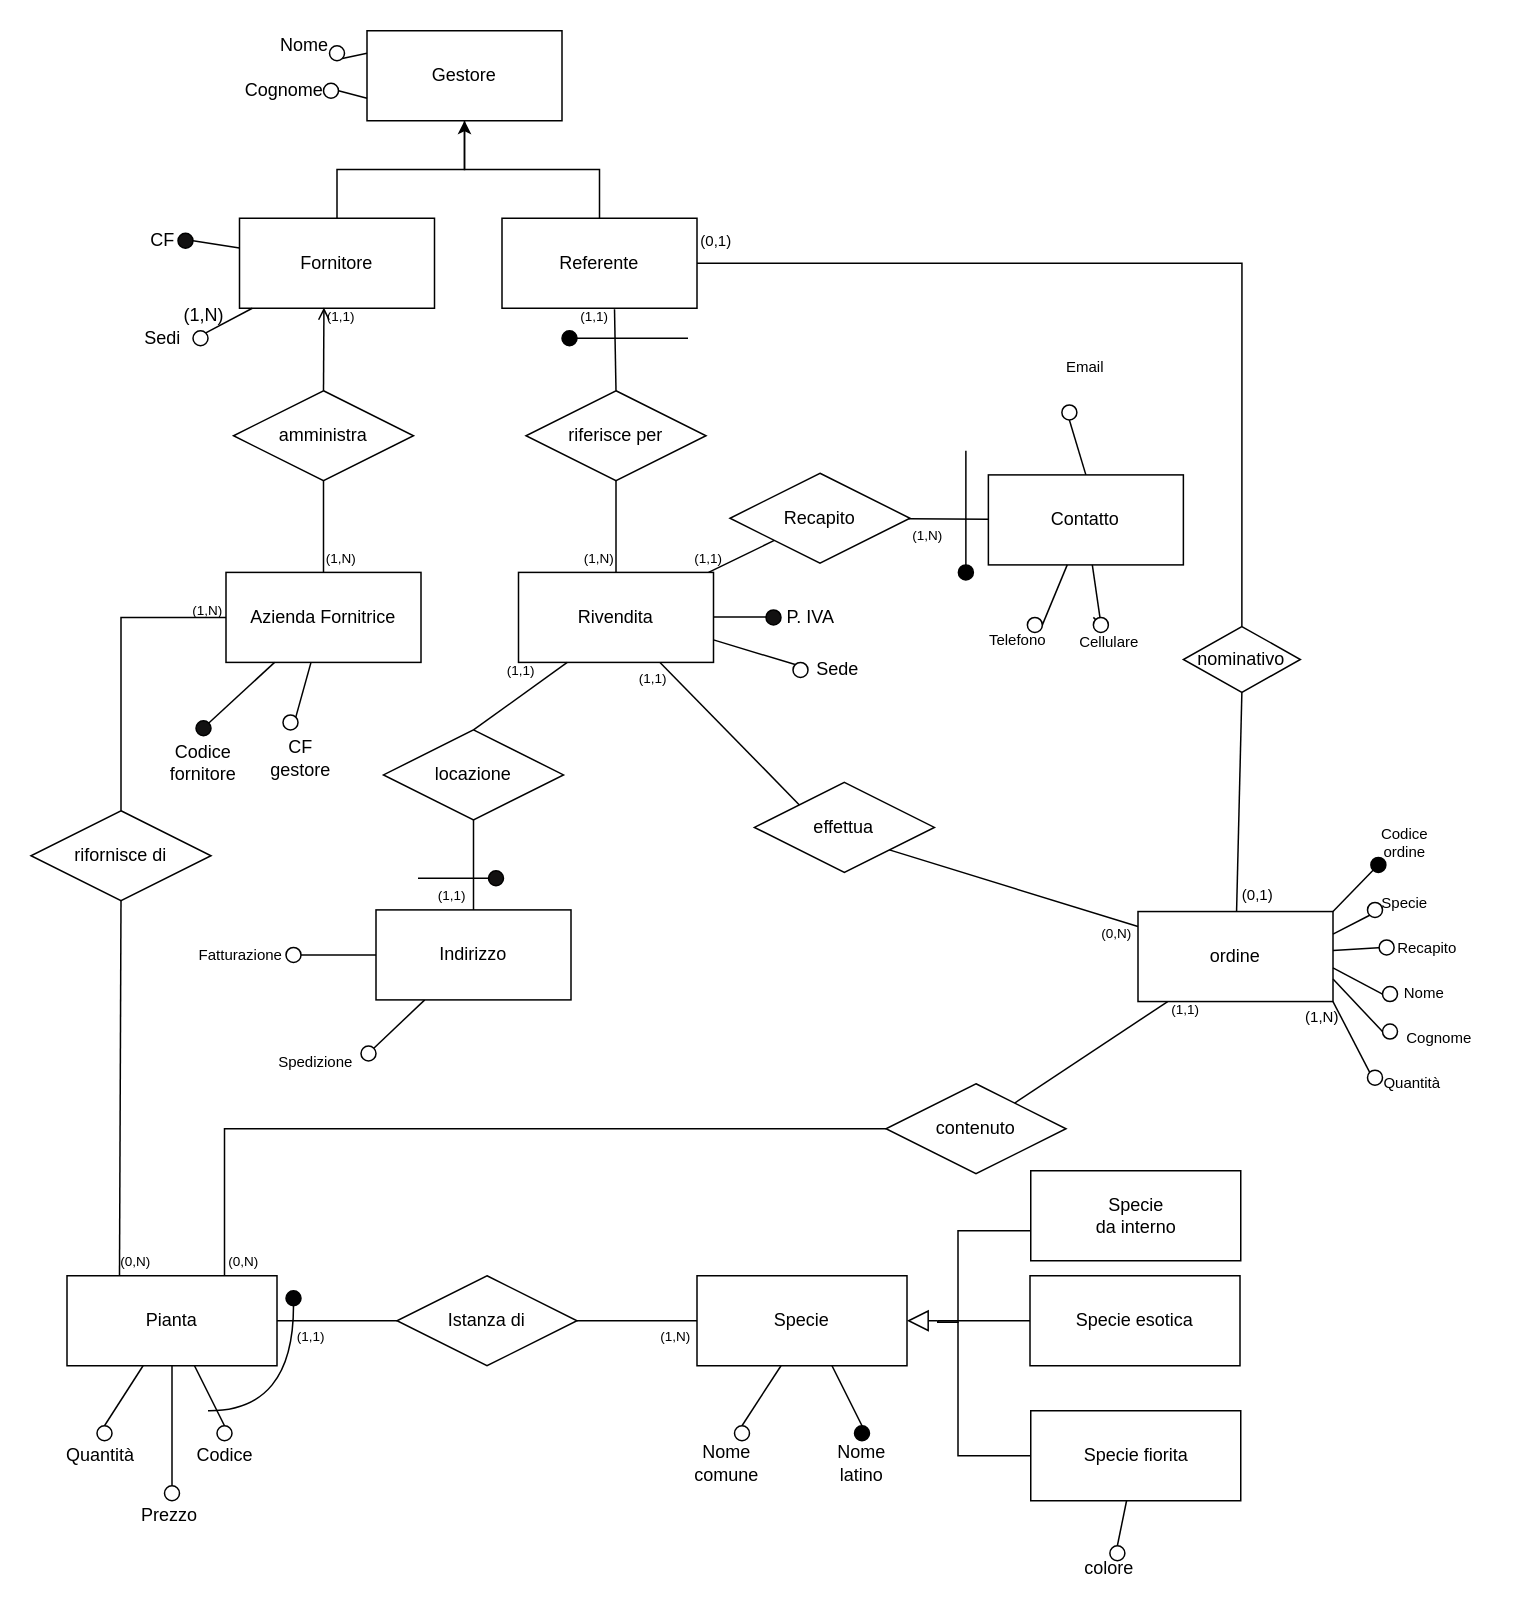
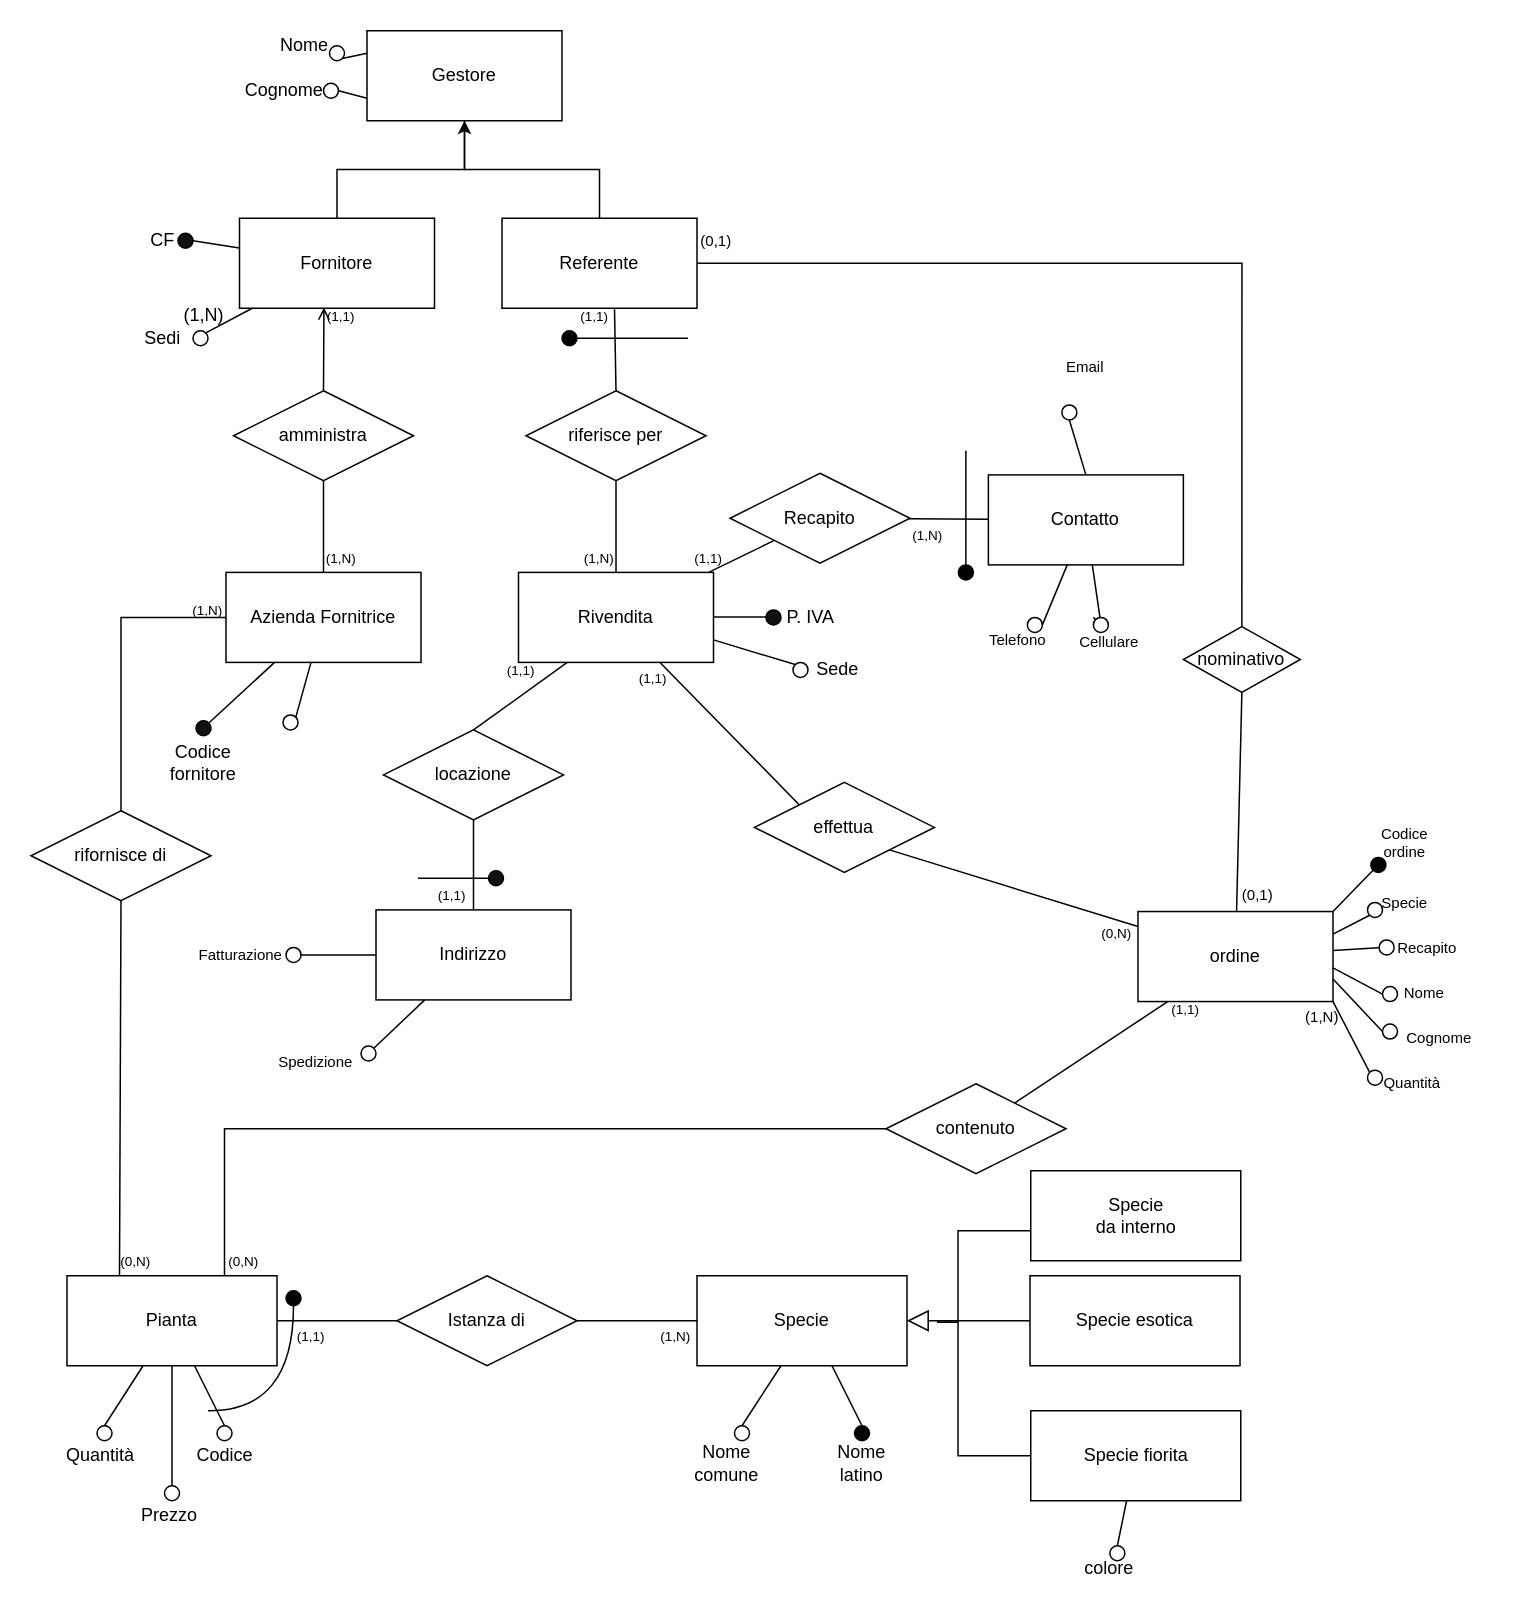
node "CF gestore": removed
